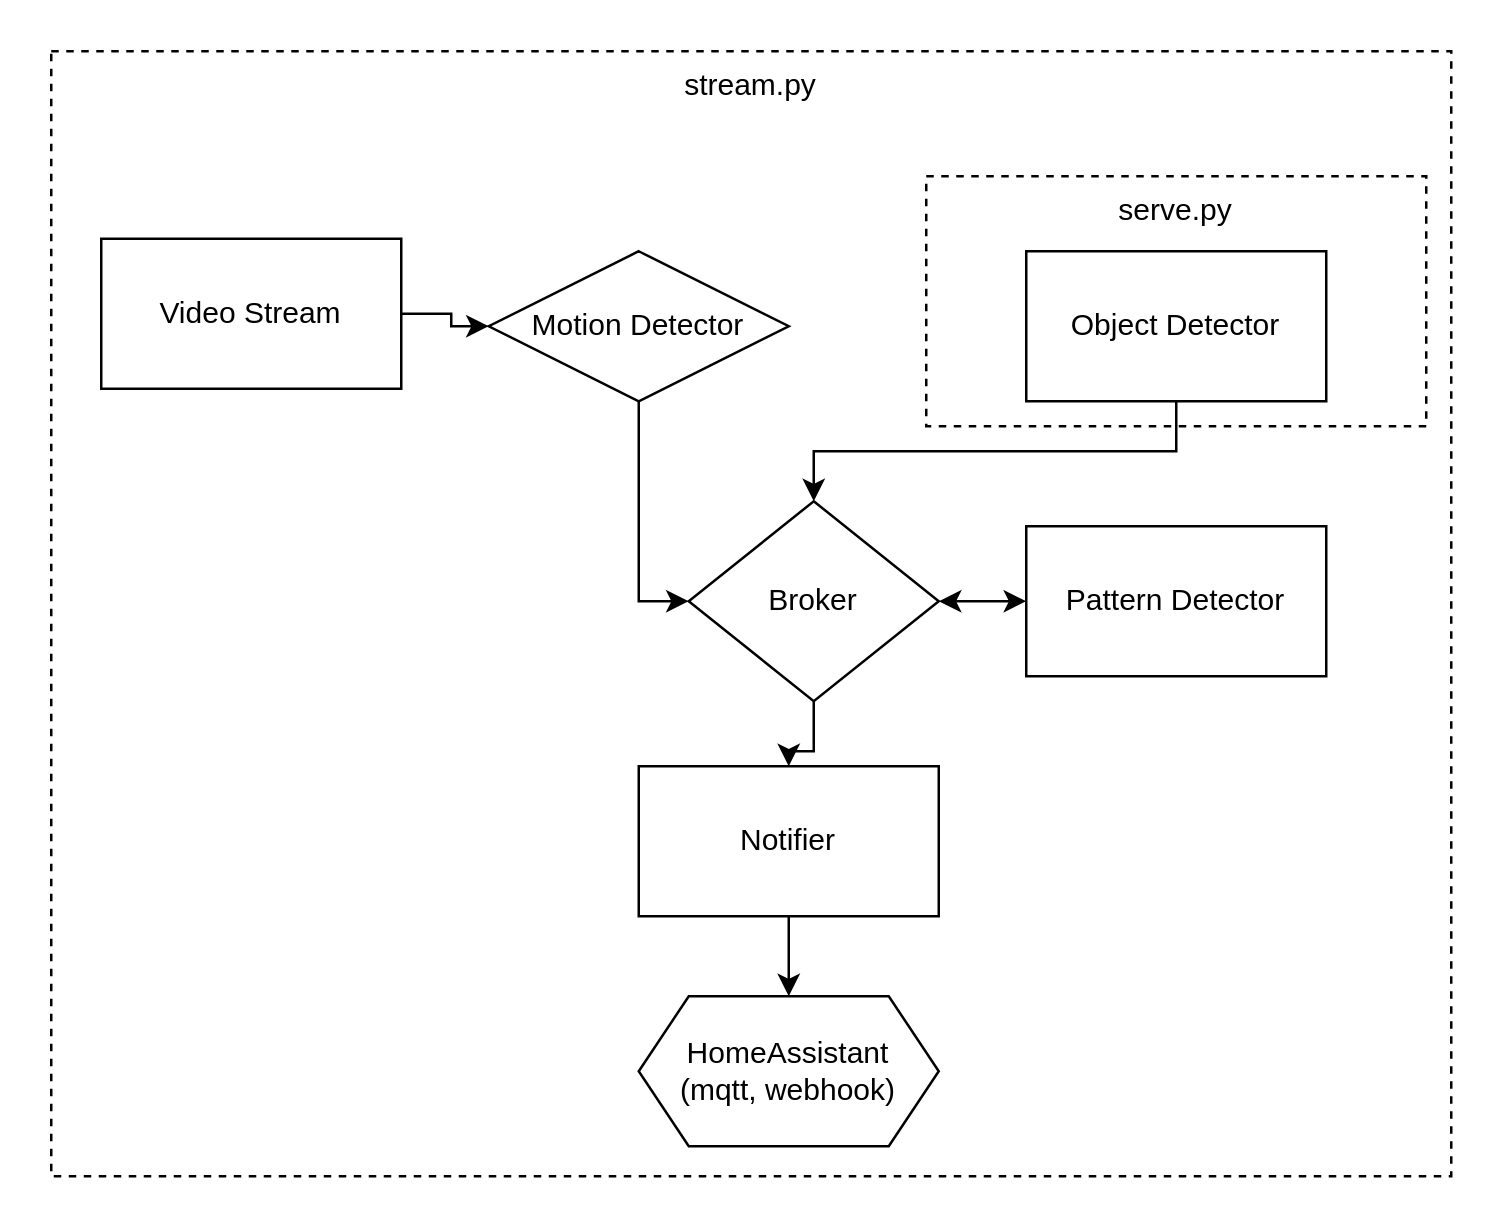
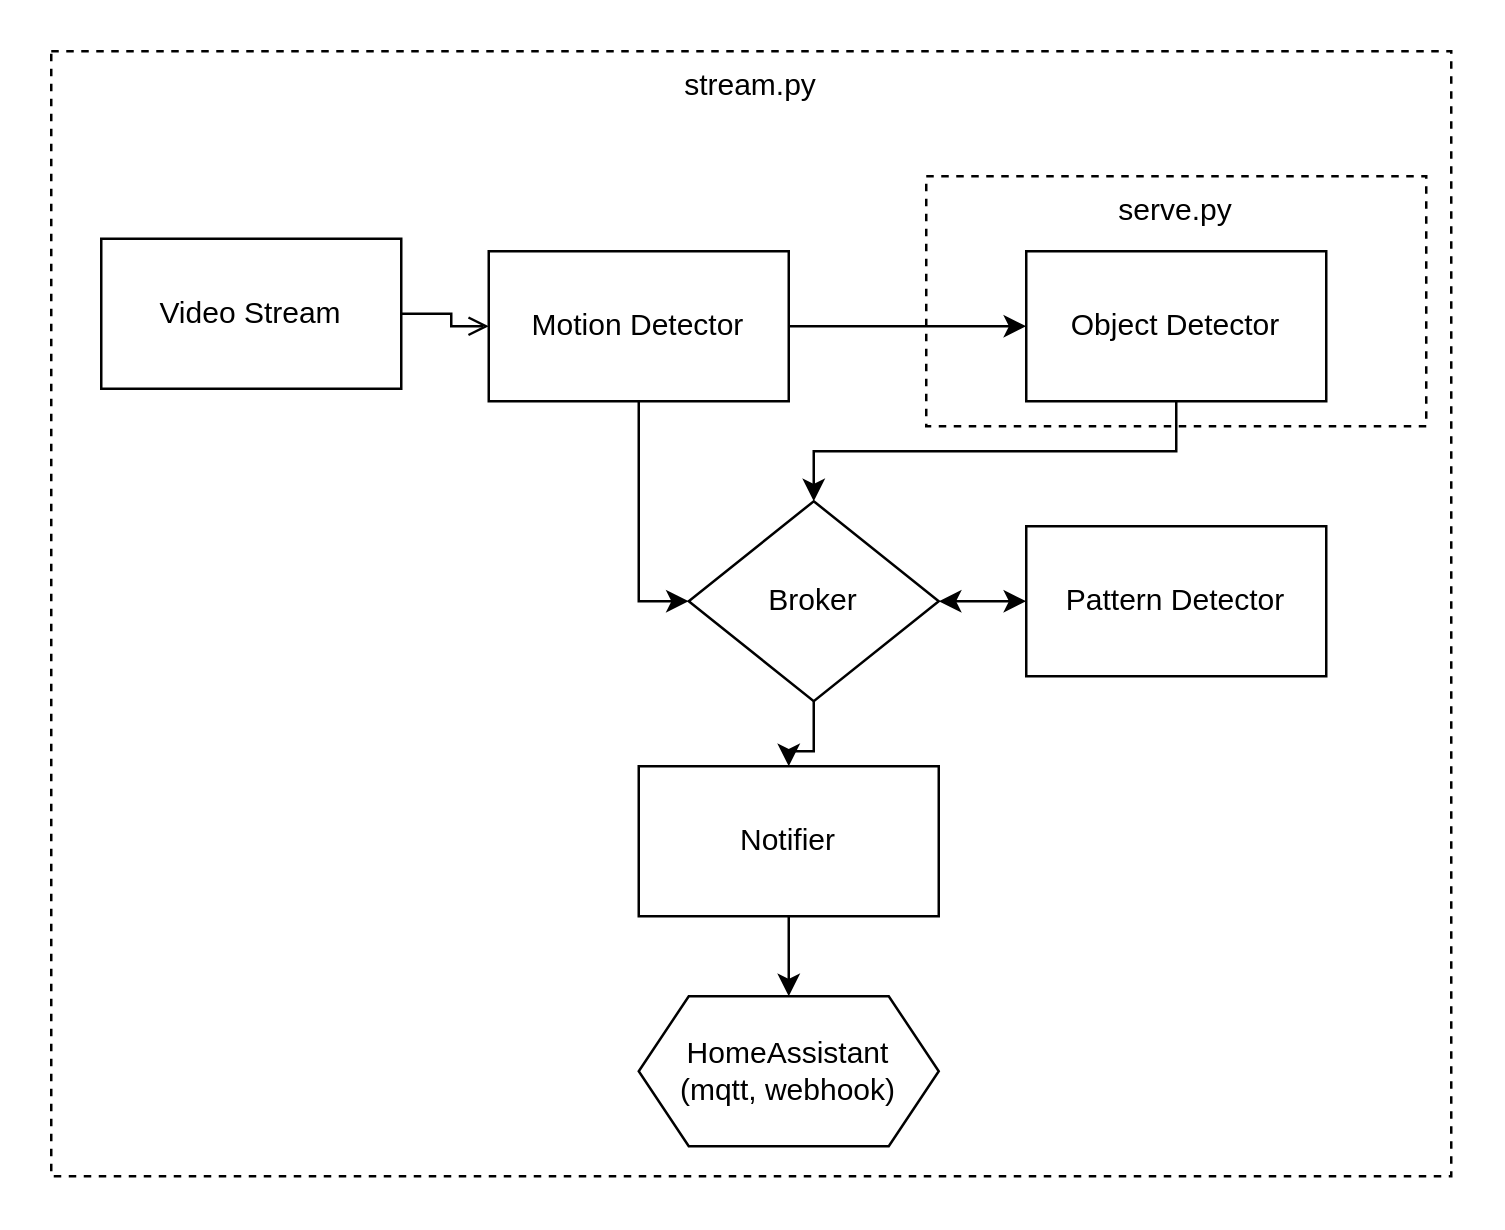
edge "Video Stream" -> "Motion Detector": arrowhead classic -> open
node "Motion Detector": shape diamond -> rectangle
edge "Motion Detector" -> "Object Detector": added
